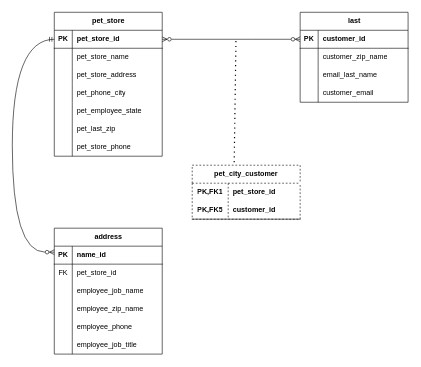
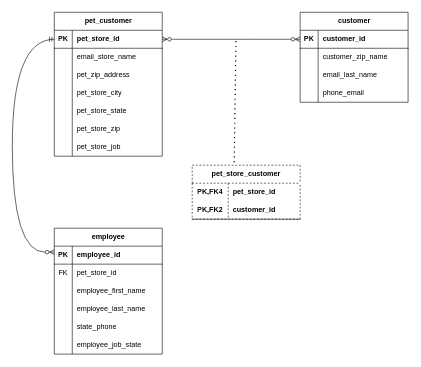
node "pet_store": label "pet_store" -> "pet_customer"
node "last": label "last" -> "customer"
node "pet_store_name": label "pet_store_name" -> "email_store_name"
node "pet_store_address": label "pet_store_address" -> "pet_zip_address"
node "pet_phone_city": label "pet_phone_city" -> "pet_store_city"
node "customer_email": label "customer_email" -> "phone_email"
node "pet_employee_state": label "pet_employee_state" -> "pet_store_state"
node "pet_last_zip": label "pet_last_zip" -> "pet_store_zip"
node "pet_store_phone": label "pet_store_phone" -> "pet_store_job"
node "pet_city_customer": label "pet_city_customer" -> "pet_store_customer"
node "PK,FK1": label "PK,FK1" -> "PK,FK4"
node "PK,FK5": label "PK,FK5" -> "PK,FK2"
node "address": label "address" -> "employee"
node "name_id": label "name_id" -> "employee_id"
node "employee_job_name": label "employee_job_name" -> "employee_first_name"
node "employee_zip_name": label "employee_zip_name" -> "employee_last_name"
node "employee_phone": label "employee_phone" -> "state_phone"
node "employee_job_title": label "employee_job_title" -> "employee_job_state"
